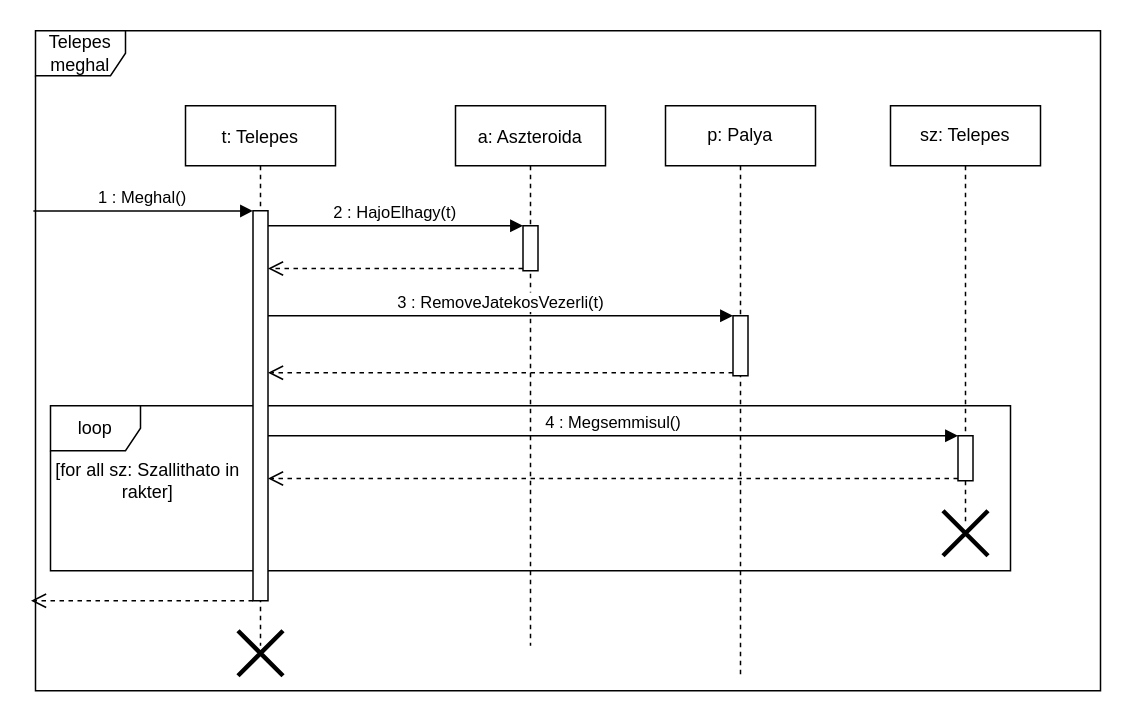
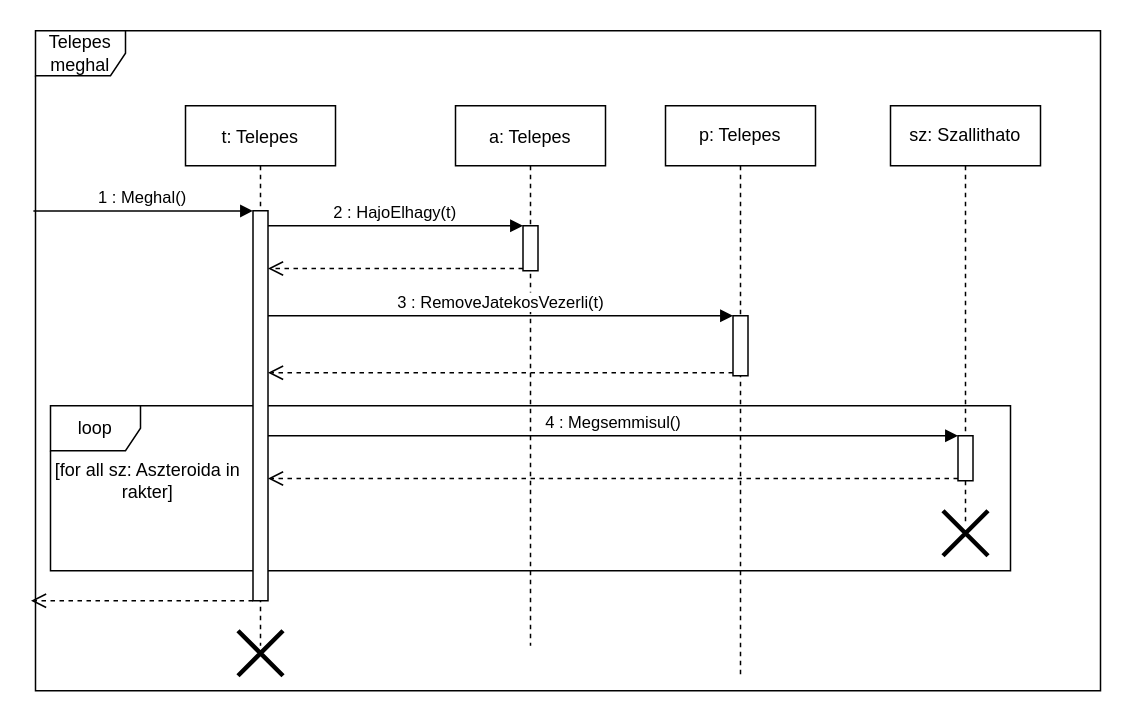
node "p: Palya": label "p: Palya" -> "p: Telepes"
node "sz: Telepes": label "sz: Telepes" -> "sz: Szallithato"
node "a: Aszteroida": label "a: Aszteroida" -> "a: Telepes"
node "[for all sz: Szallithato in rakter]": label "[for all sz: Szallithato in rakter]" -> "[for all sz: Aszteroida in rakter]"
